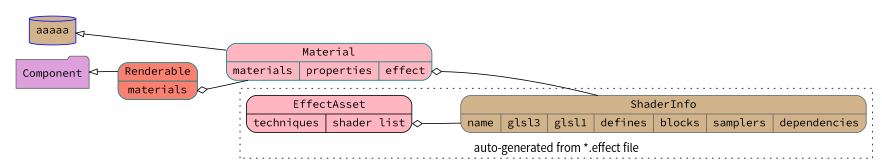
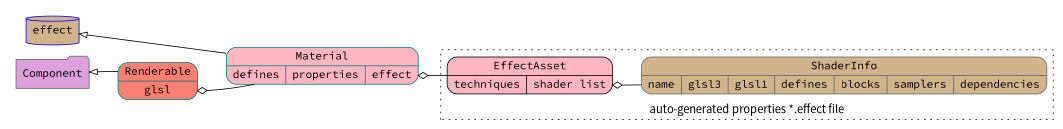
node "aaaaa": label "aaaaa" -> "effect"
node "Material": text "materials" -> "defines"
edge "ShaderInfo" -> "Material": now "EffectAsset" -> "Material"
node "Renderable": text "materials" -> "glsl"
cluster "auto-generated from *.effect file": label "auto-generated from *.effect file" -> "auto-generated properties *.effect file"
